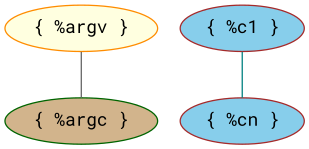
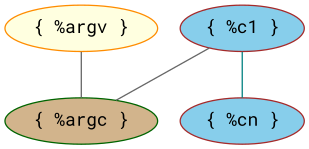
edge "{ %c1 }" -- "{ %argc }": added
